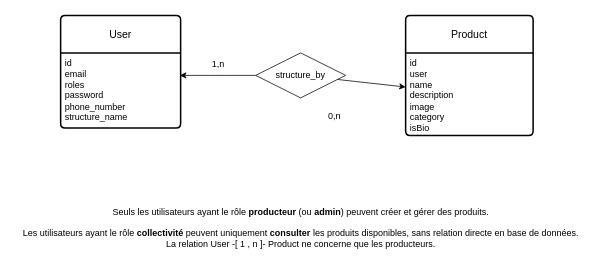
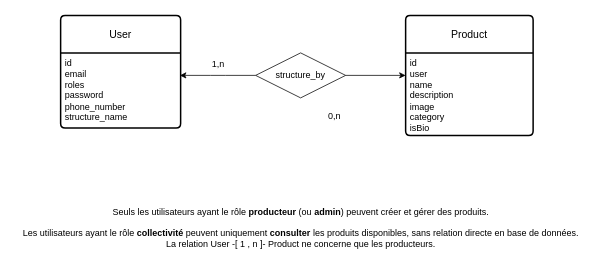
edge "structure_by" -> "id user name description image category isBio": now "structure_by" -> "Product"
